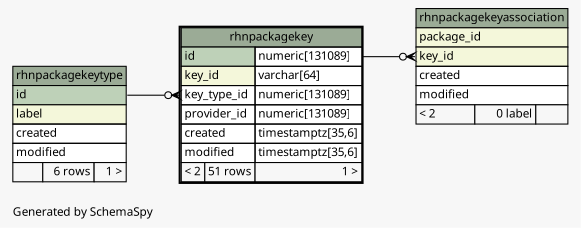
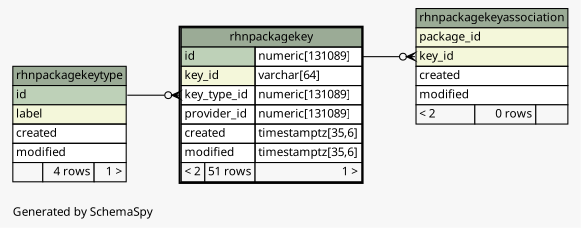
node "rhnpackagekeyassociation": text "0 label" -> "0 rows"
node "rhnpackagekeytype": text "6 rows" -> "4 rows"
